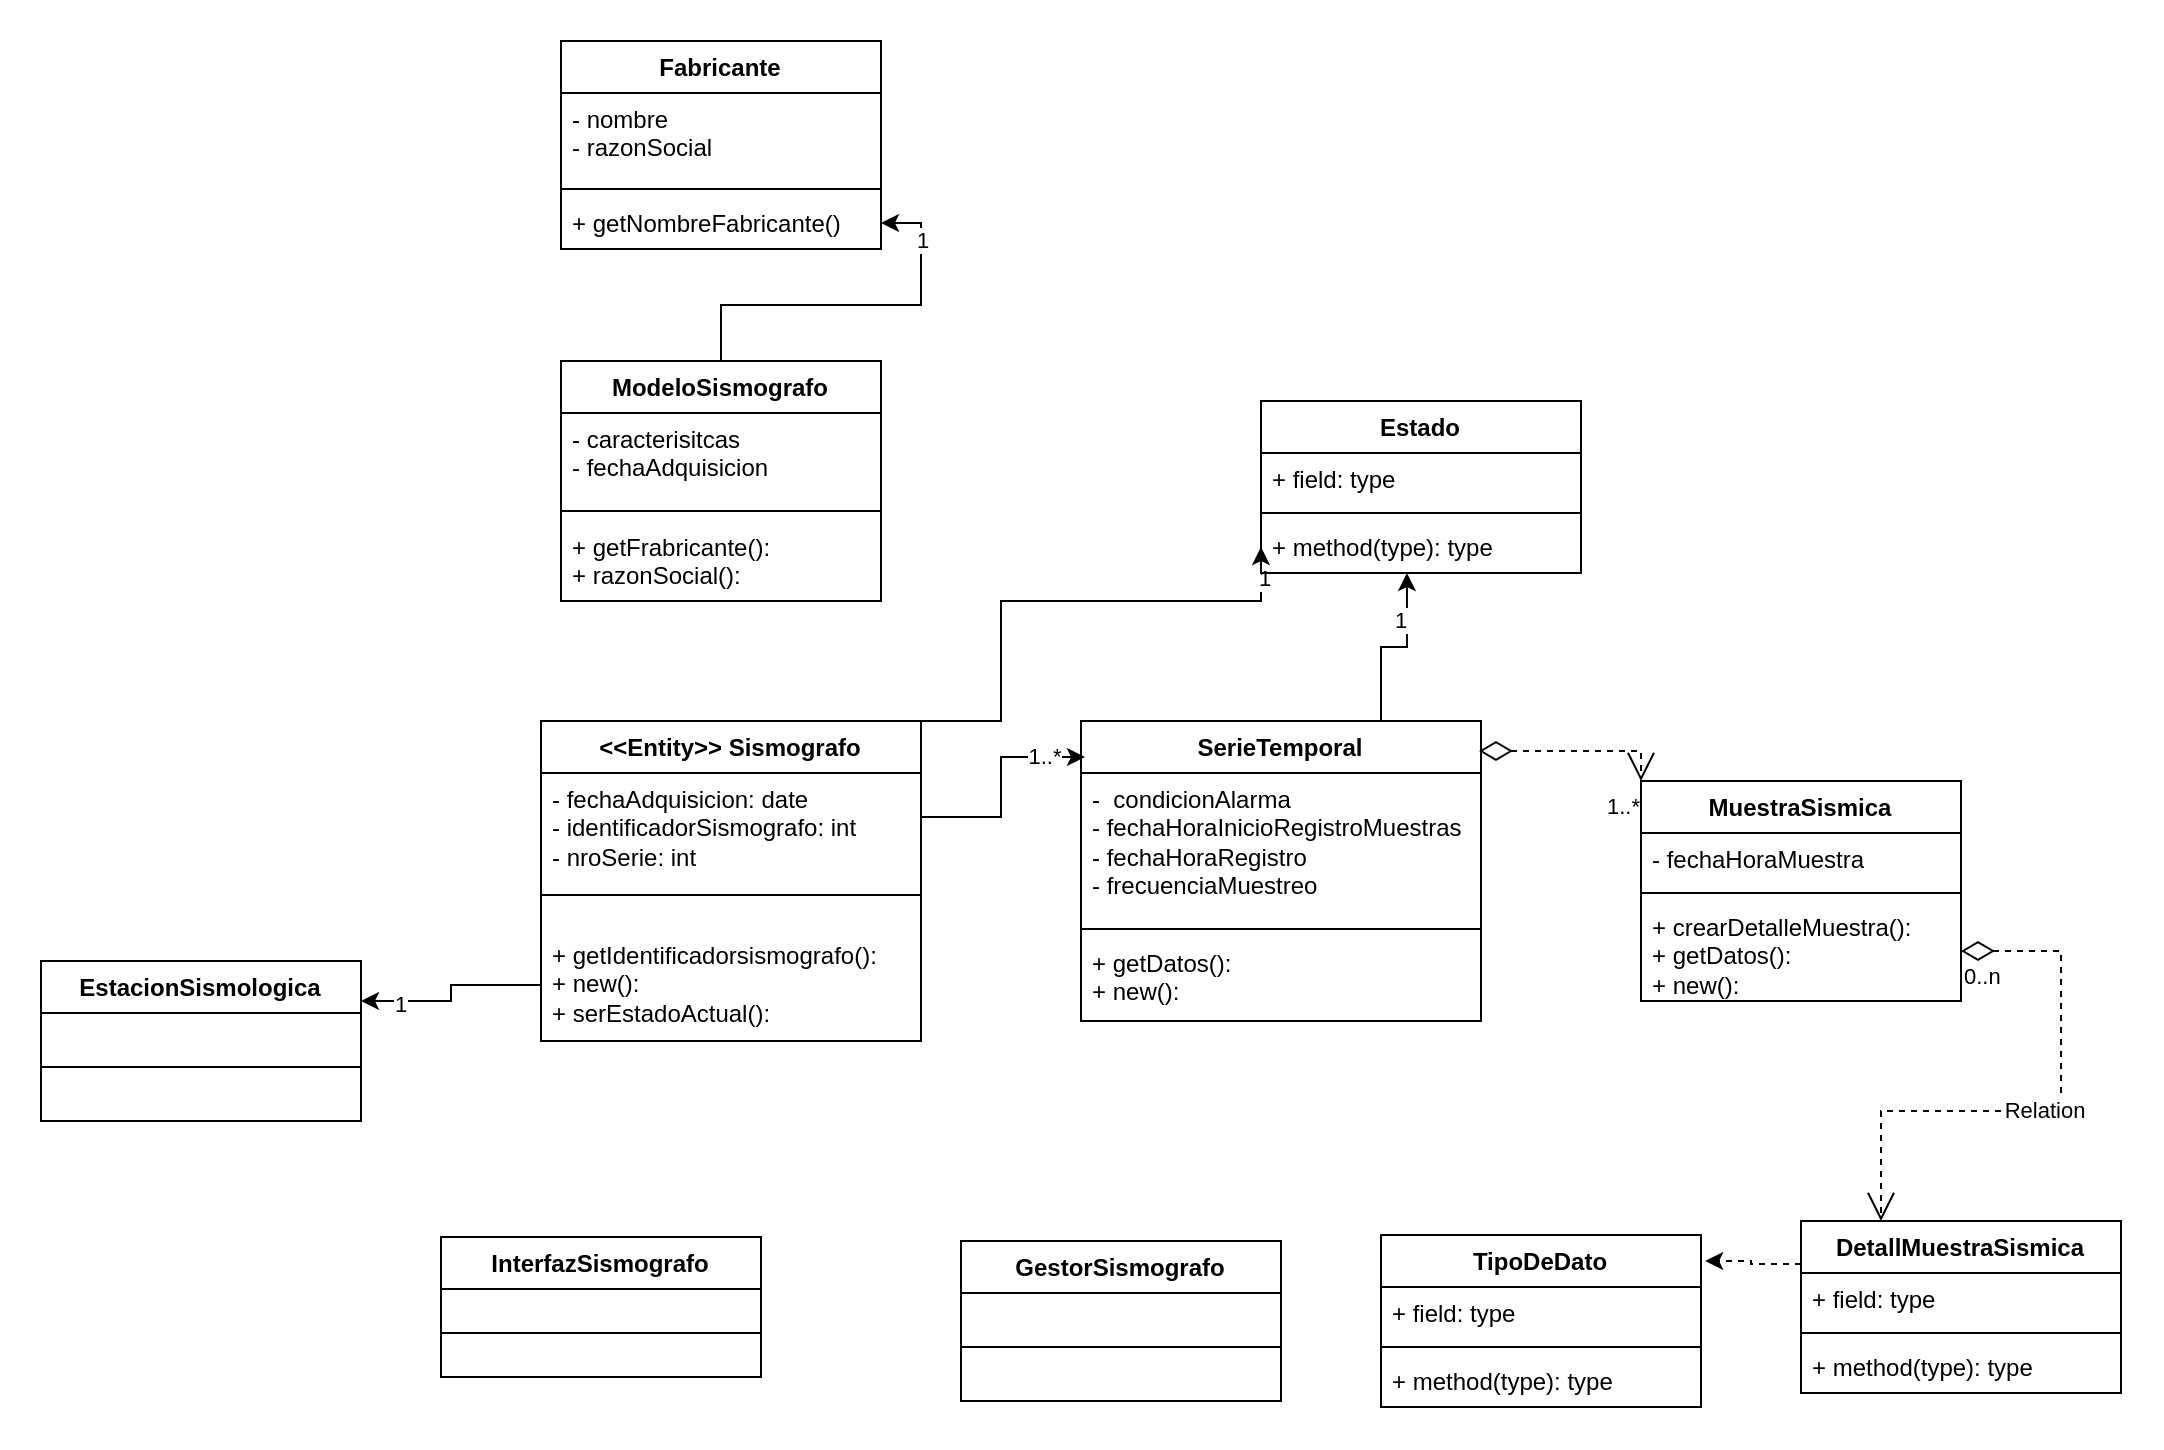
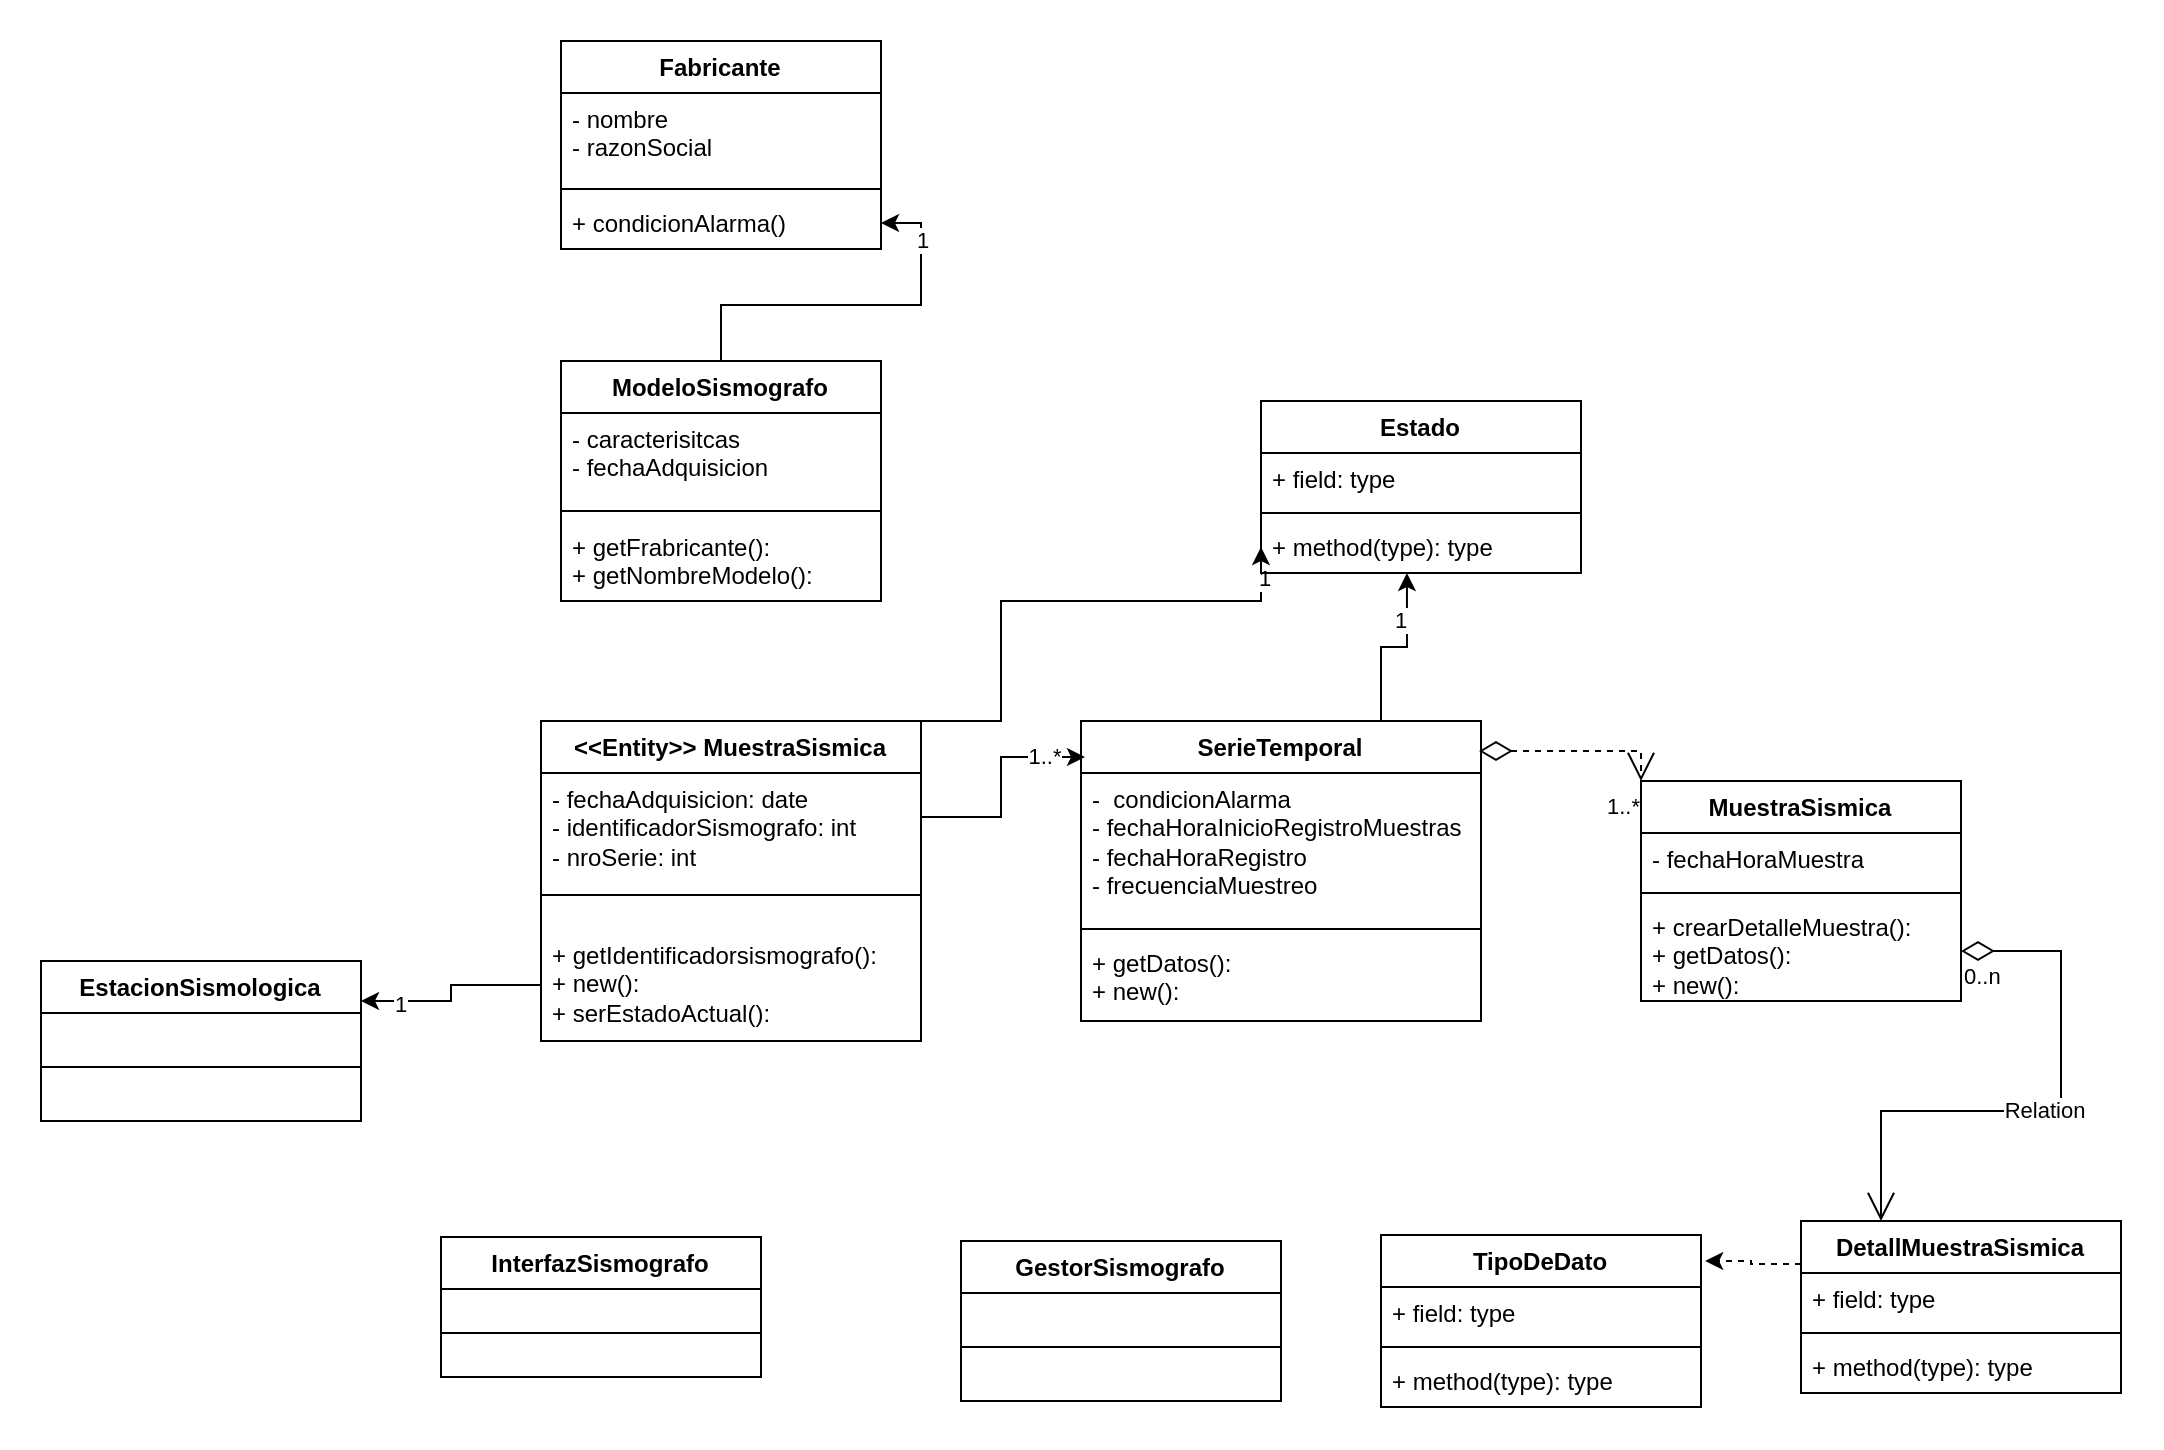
node "+ getNombreFabricante()": label "+ getNombreFabricante()" -> "+ condicionAlarma()"
node "+ getFrabricante(): + razonSocial():": label "+ getFrabricante(): + razonSocial():" -> "+ getFrabricante(): + getNombreModelo():"
node "<<Entity>> Sismografo": label "<<Entity>> Sismografo" -> "<<Entity>> MuestraSismica"
edge "+ crearDetalleMuestra(): + getDatos(): + new():" -- "DetallMuestraSismica": style dashed -> solid
